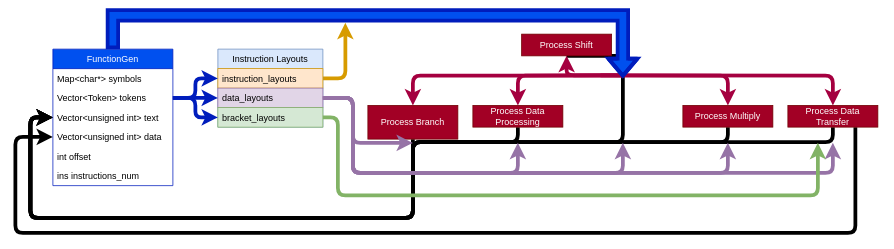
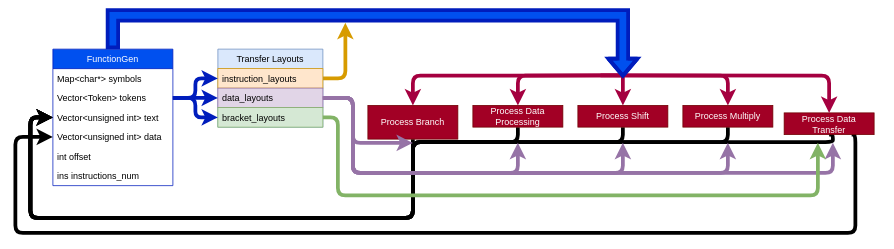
node "Process Shift": moved (567, 45) -> (623, 116)
node "Instruction Layouts": label "Instruction Layouts" -> "Transfer Layouts"
node "Process Data Transfer": moved (833, 116) -> (829, 124)
